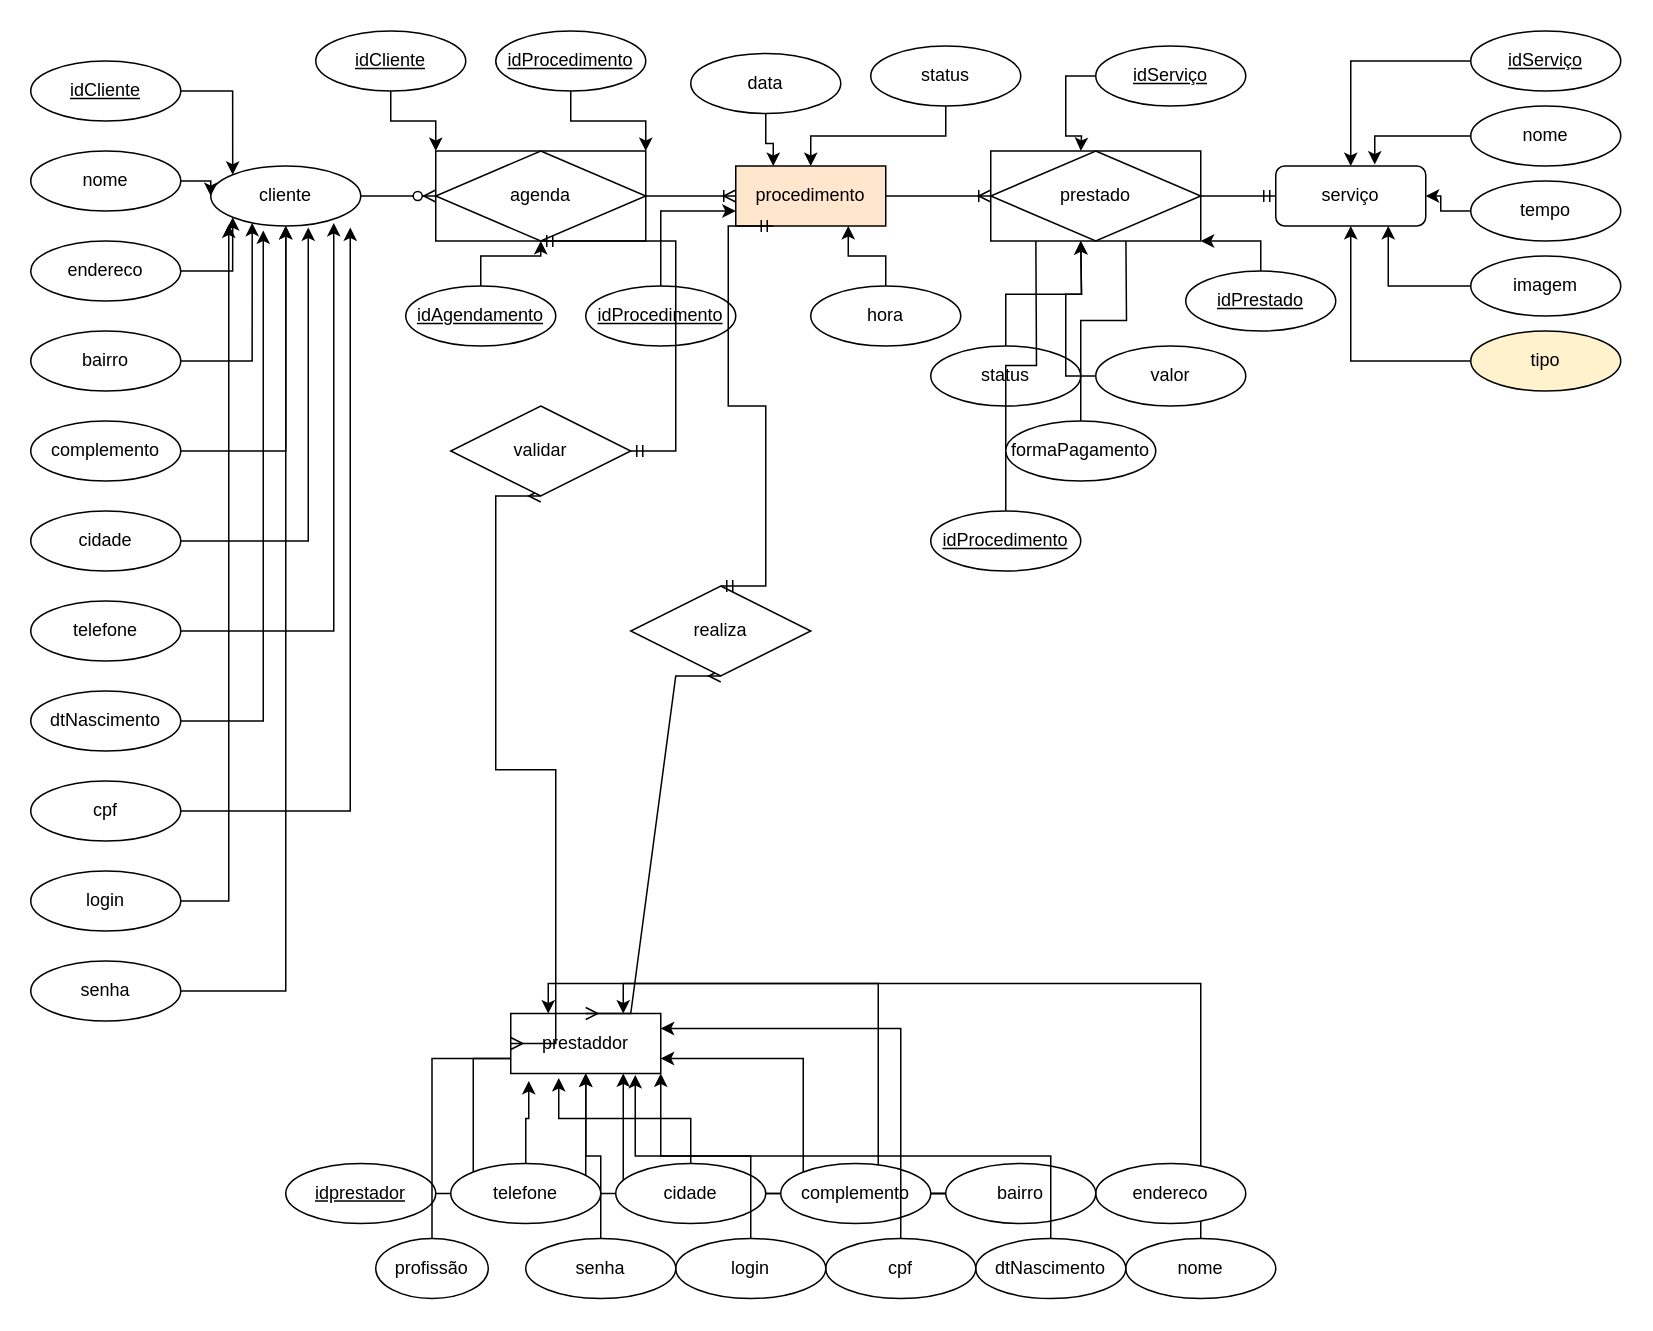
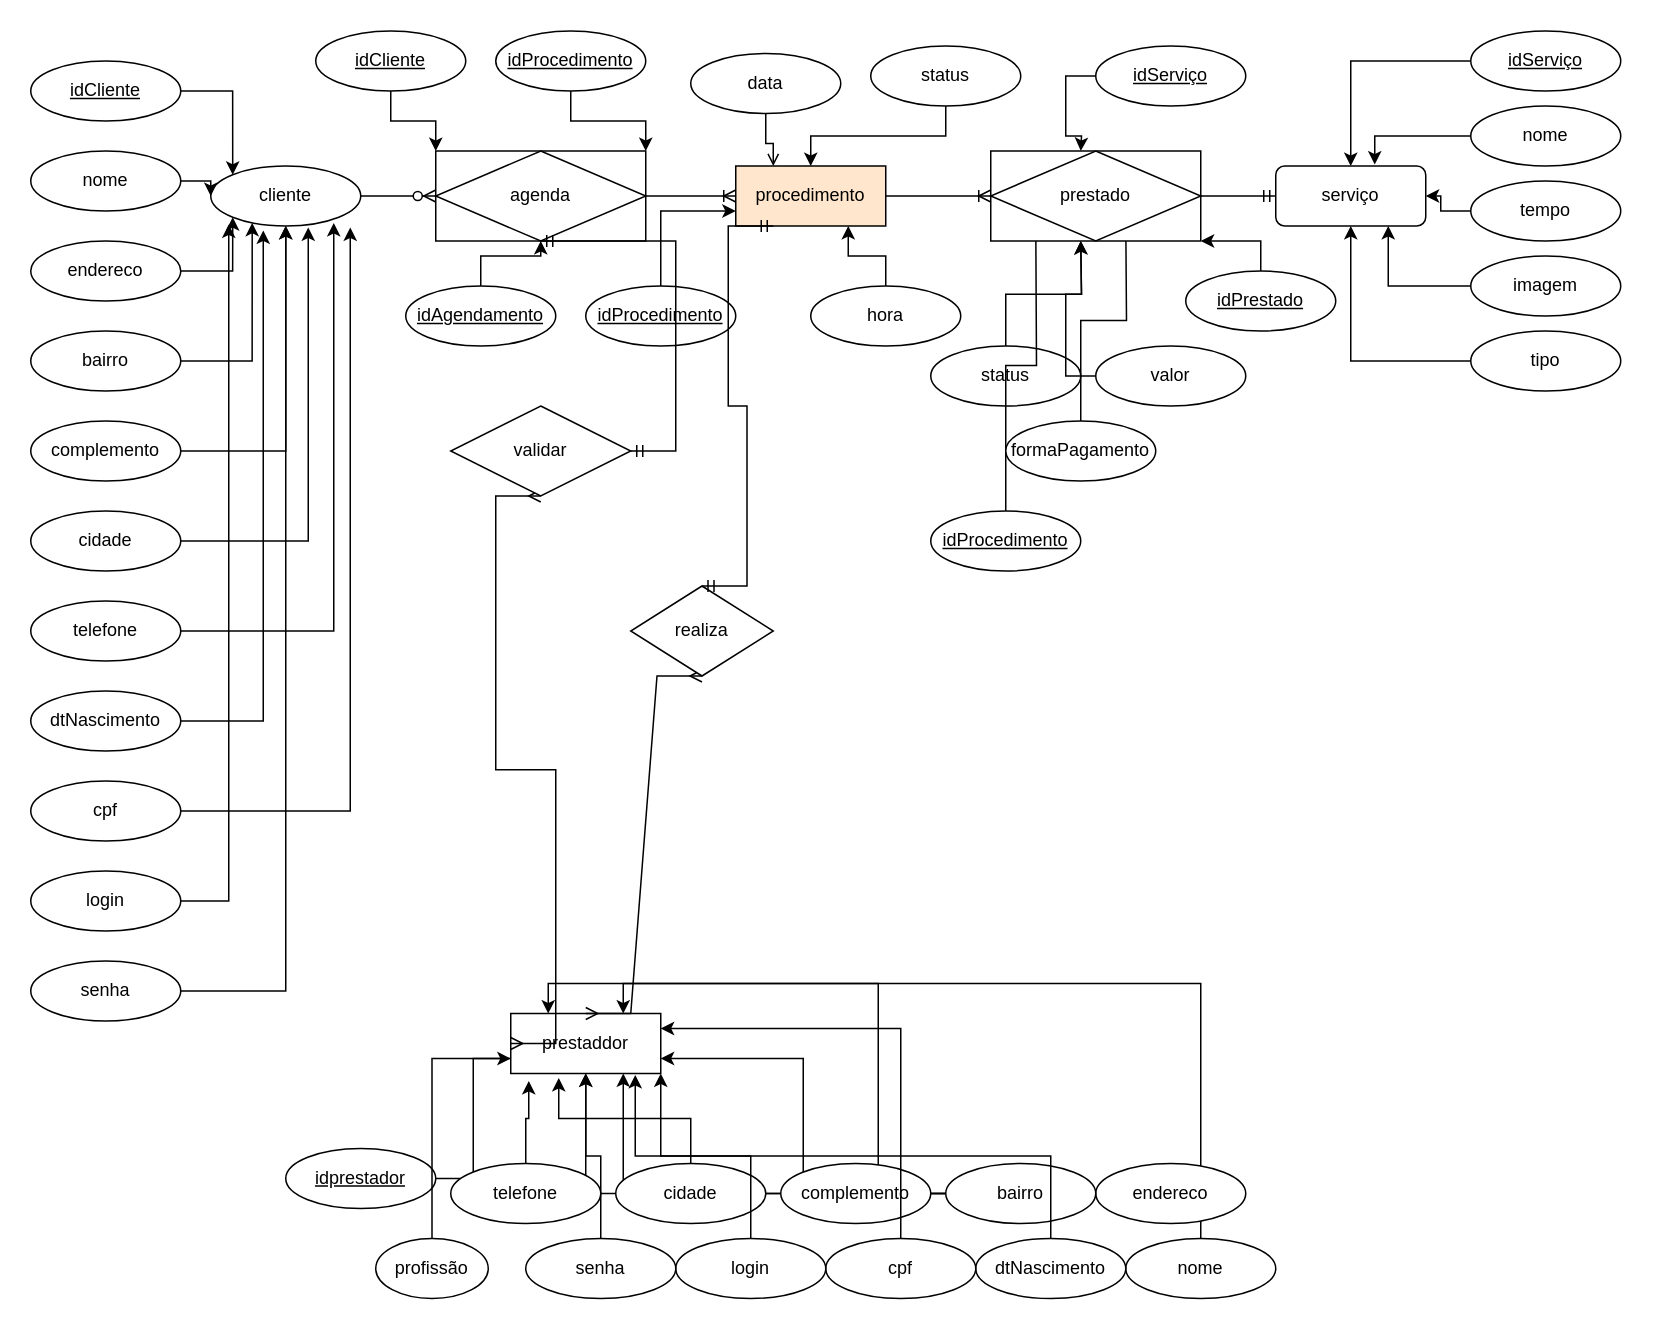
edge "data" -> "procedimento": arrowhead classic -> open
node "tipo": fillcolor #fff2cc -> #ffffff
node "realiza": size 180x90 -> 143x90
edge "prestaddor" -- "profissão": arrowhead none -> classic
node "idprestador": moved (361, 1193) -> (361, 1178)
